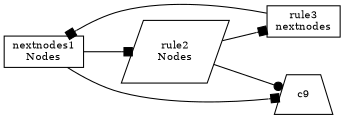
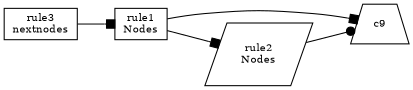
edge "rule2 Nodes" -> "rule3 nextnodes": removed
node "nextnodes1 Nodes": label "nextnodes1 Nodes" -> "rule1 Nodes"
